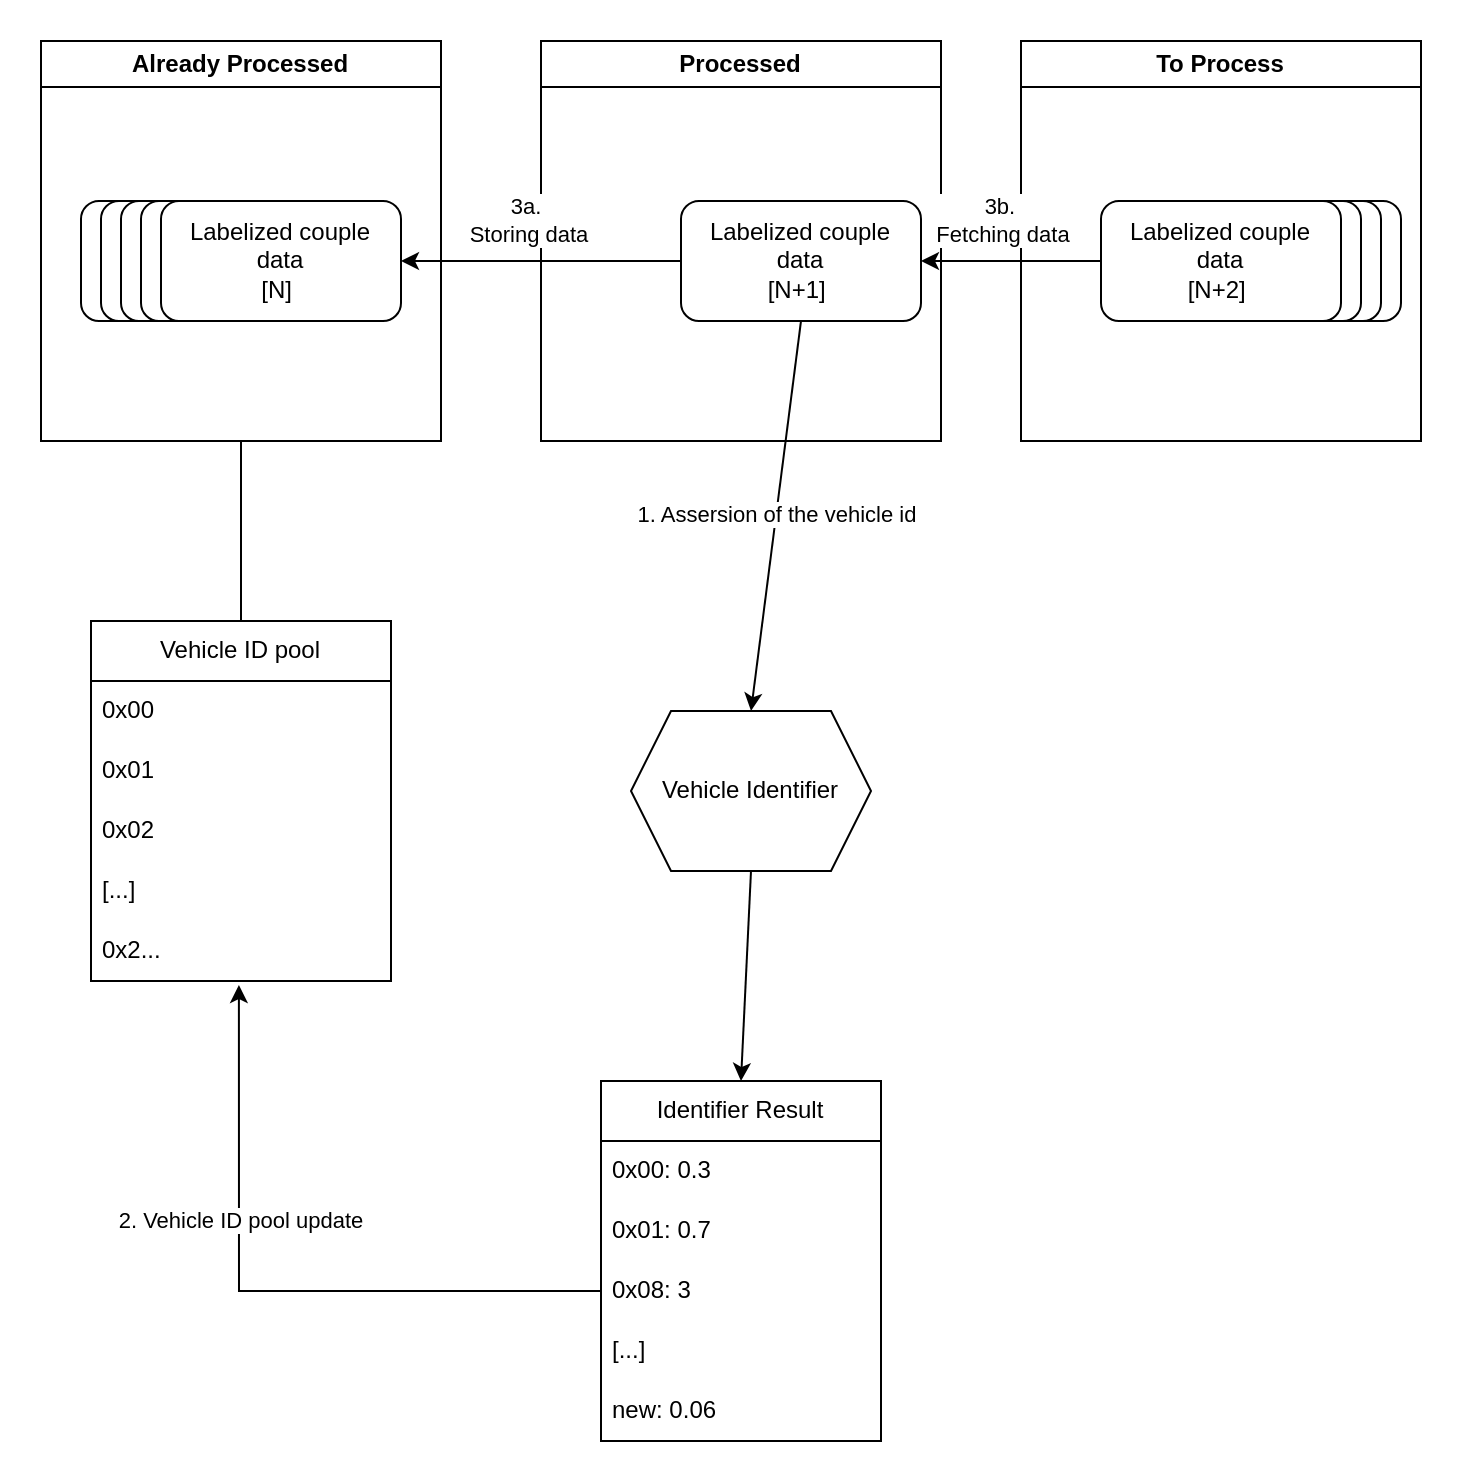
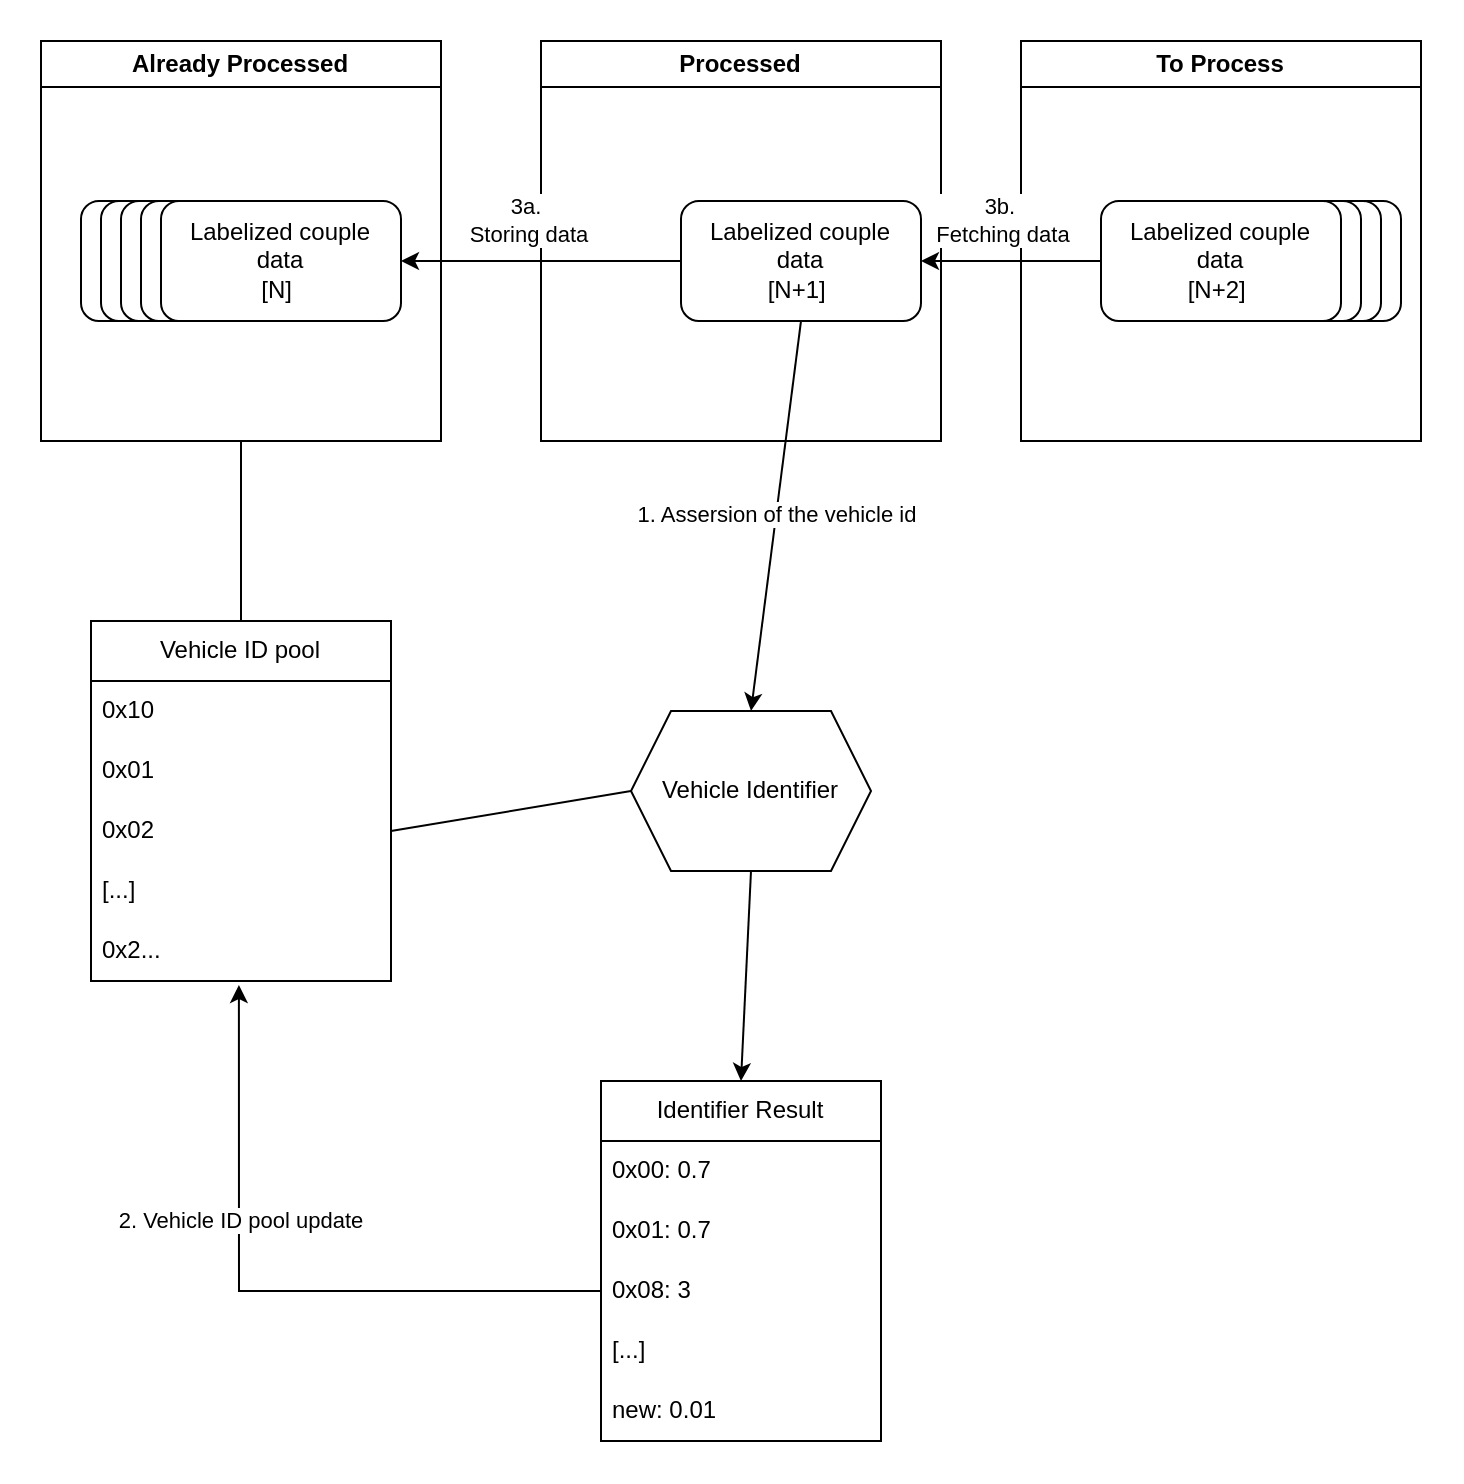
node "0x00": label "0x00" -> "0x10"
edge "Vehicle Identifier" -- "0x02": added
node "0x00: 0.3": label "0x00: 0.3" -> "0x00: 0.7"
node "new: 0.06": label "new: 0.06" -> "new: 0.01"
